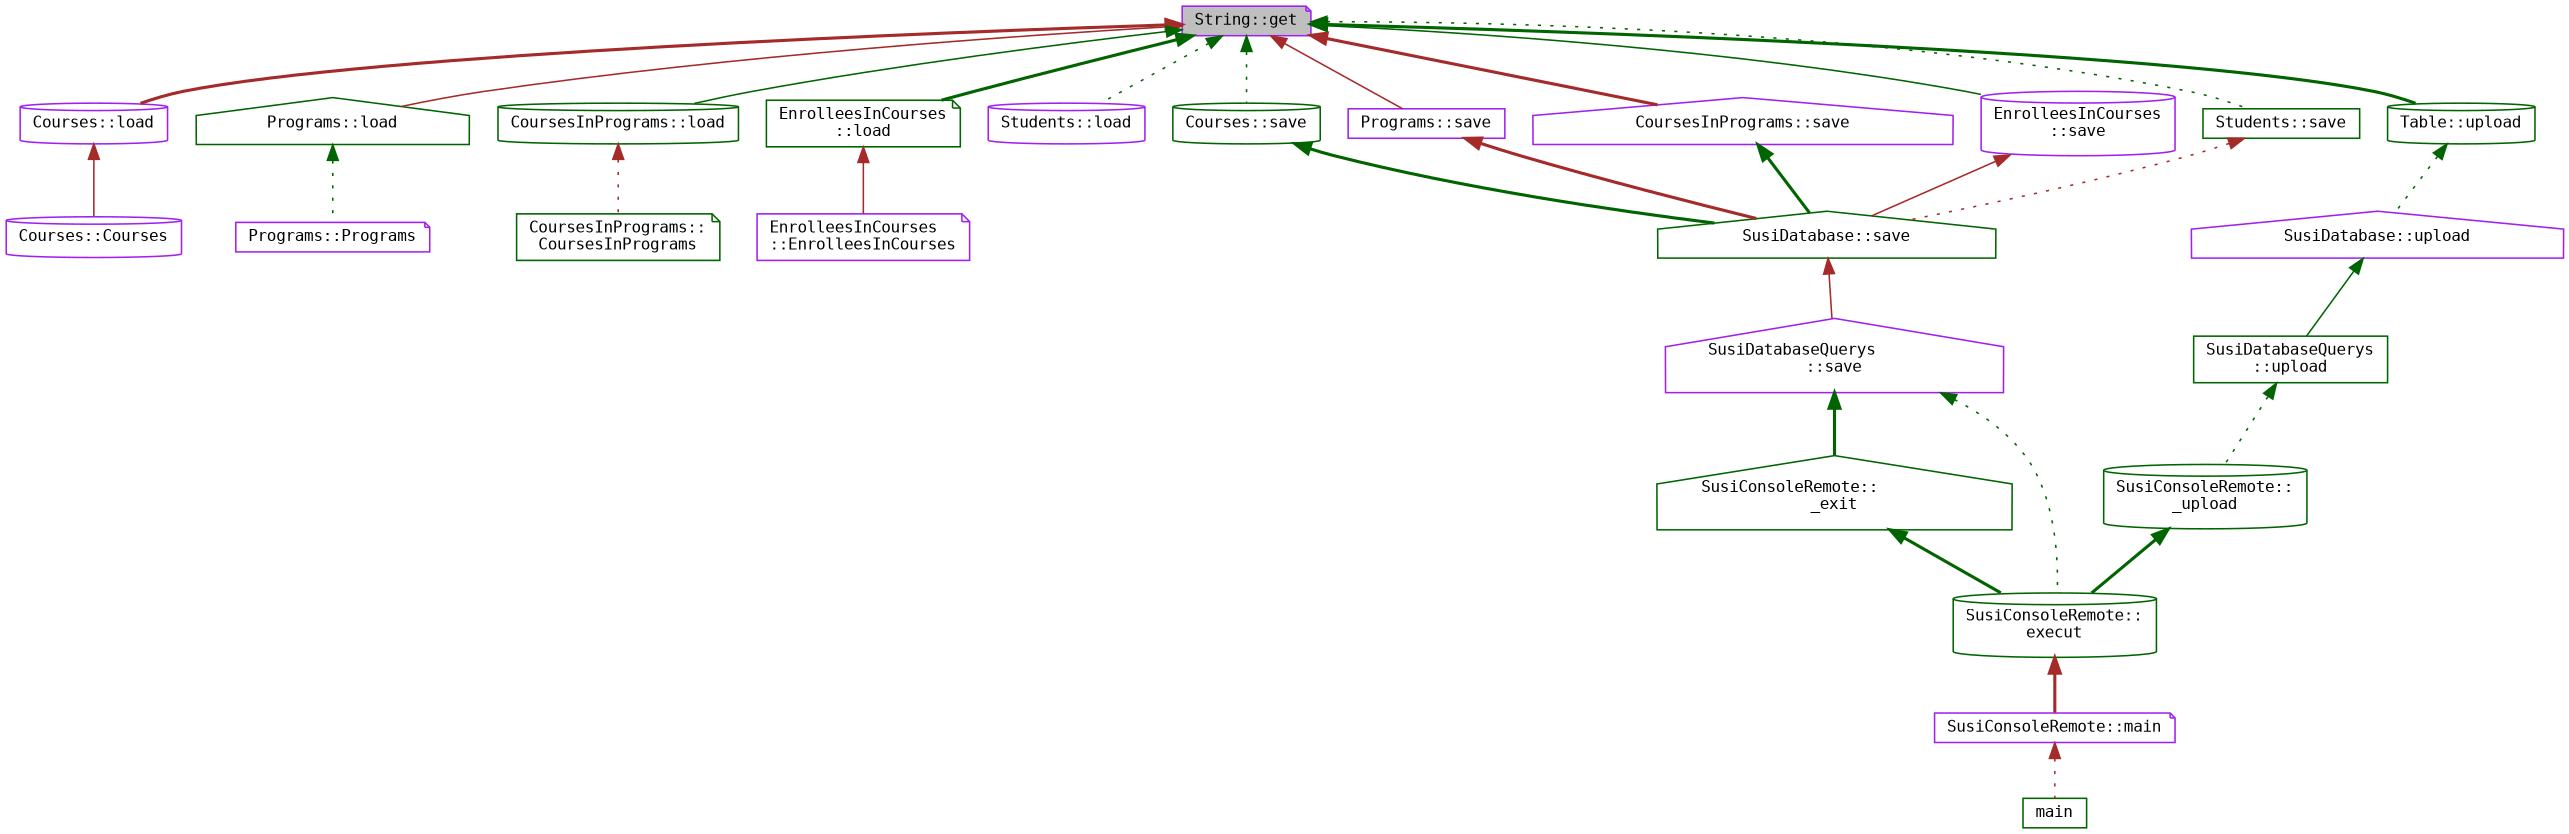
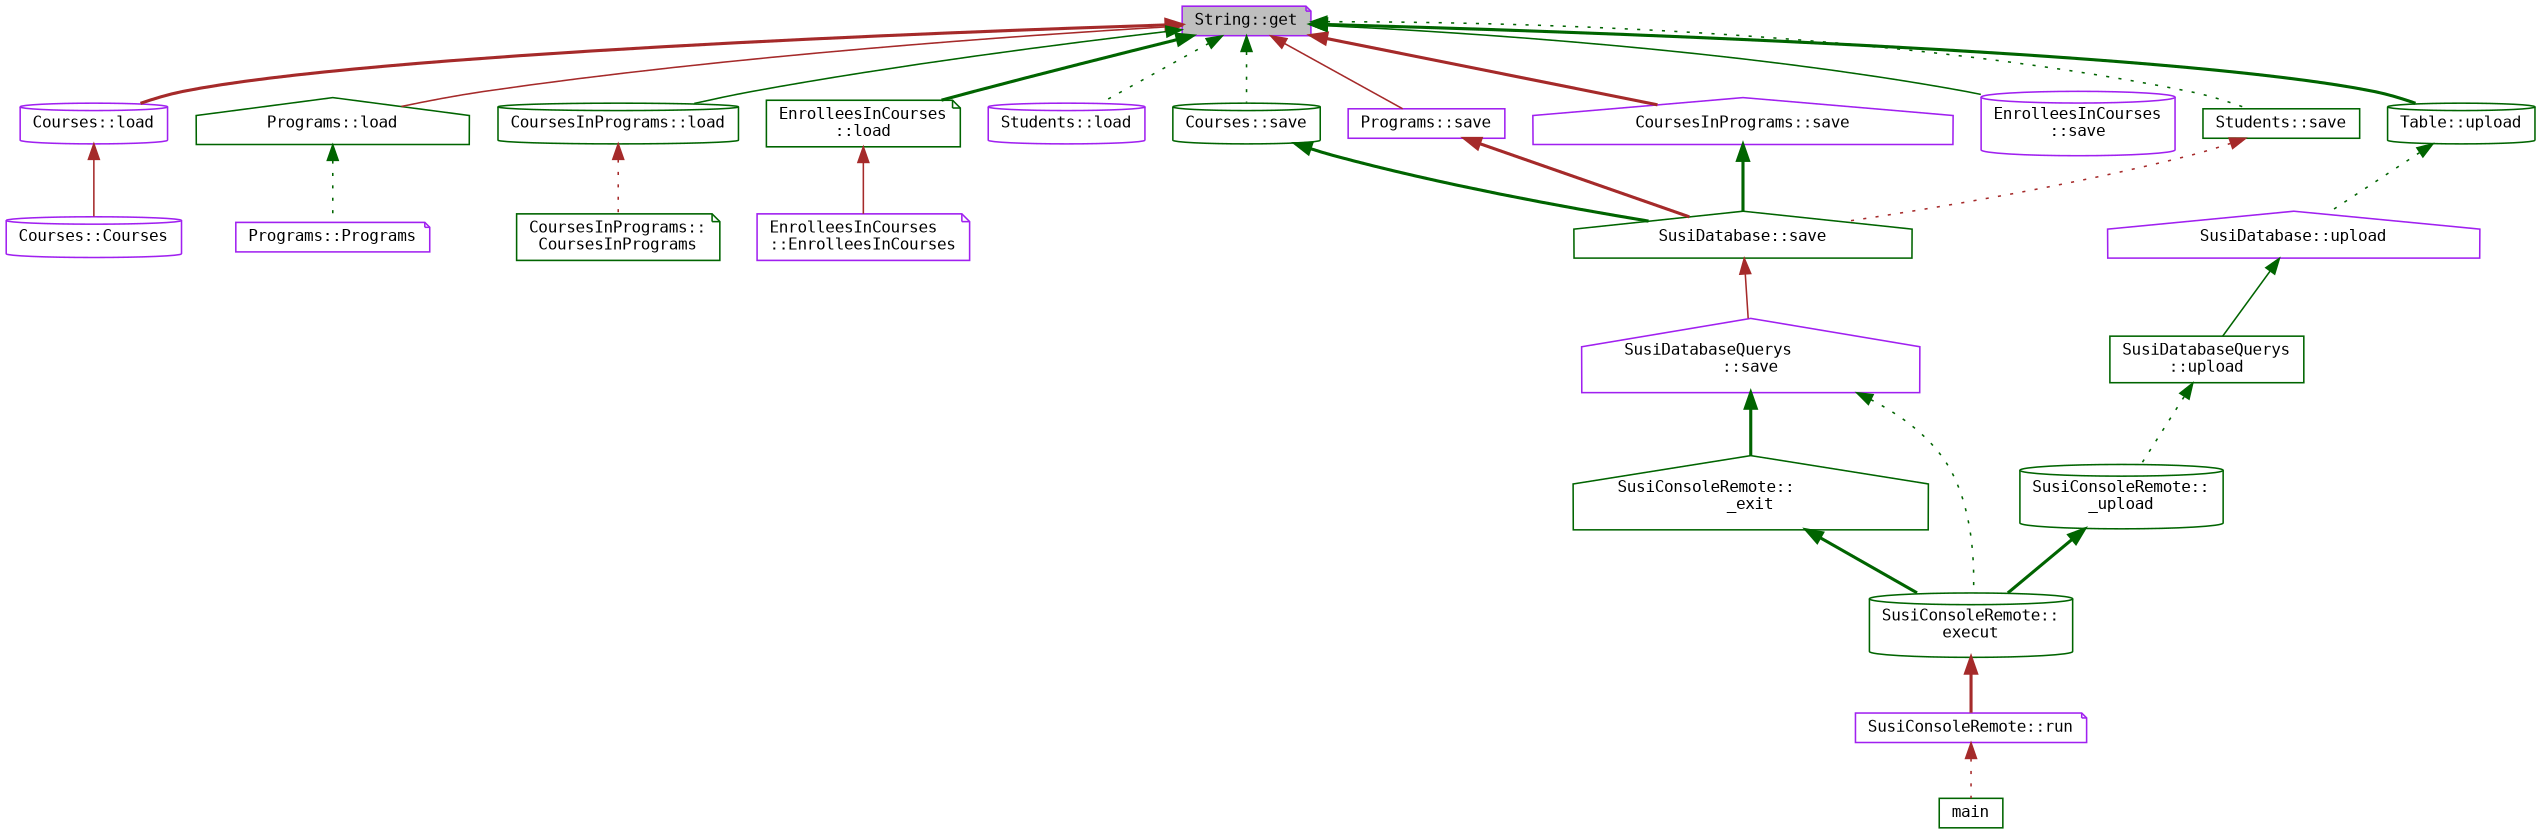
edge "SusiDatabase::save" -> "EnrolleesInCourses ::save": removed
node "SusiConsoleRemote::main": label "SusiConsoleRemote::main" -> "SusiConsoleRemote::run"
